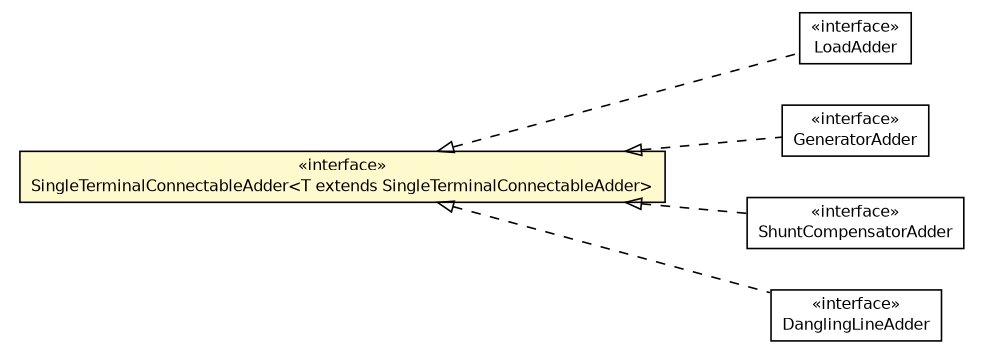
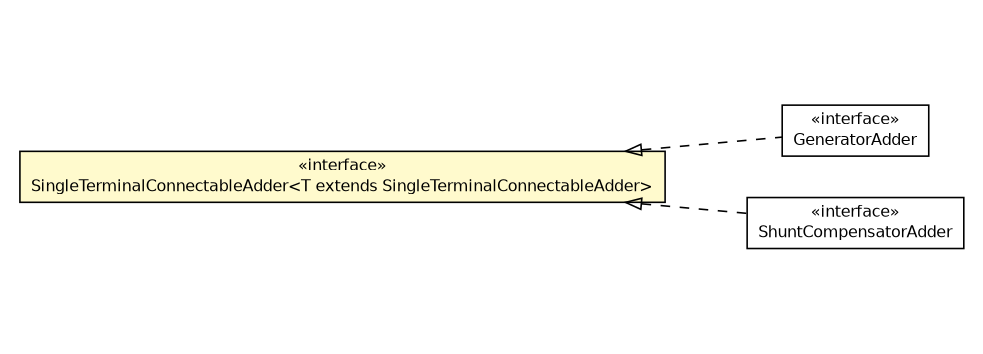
node "LoadAdder": removed
node "DanglingLineAdder": removed
